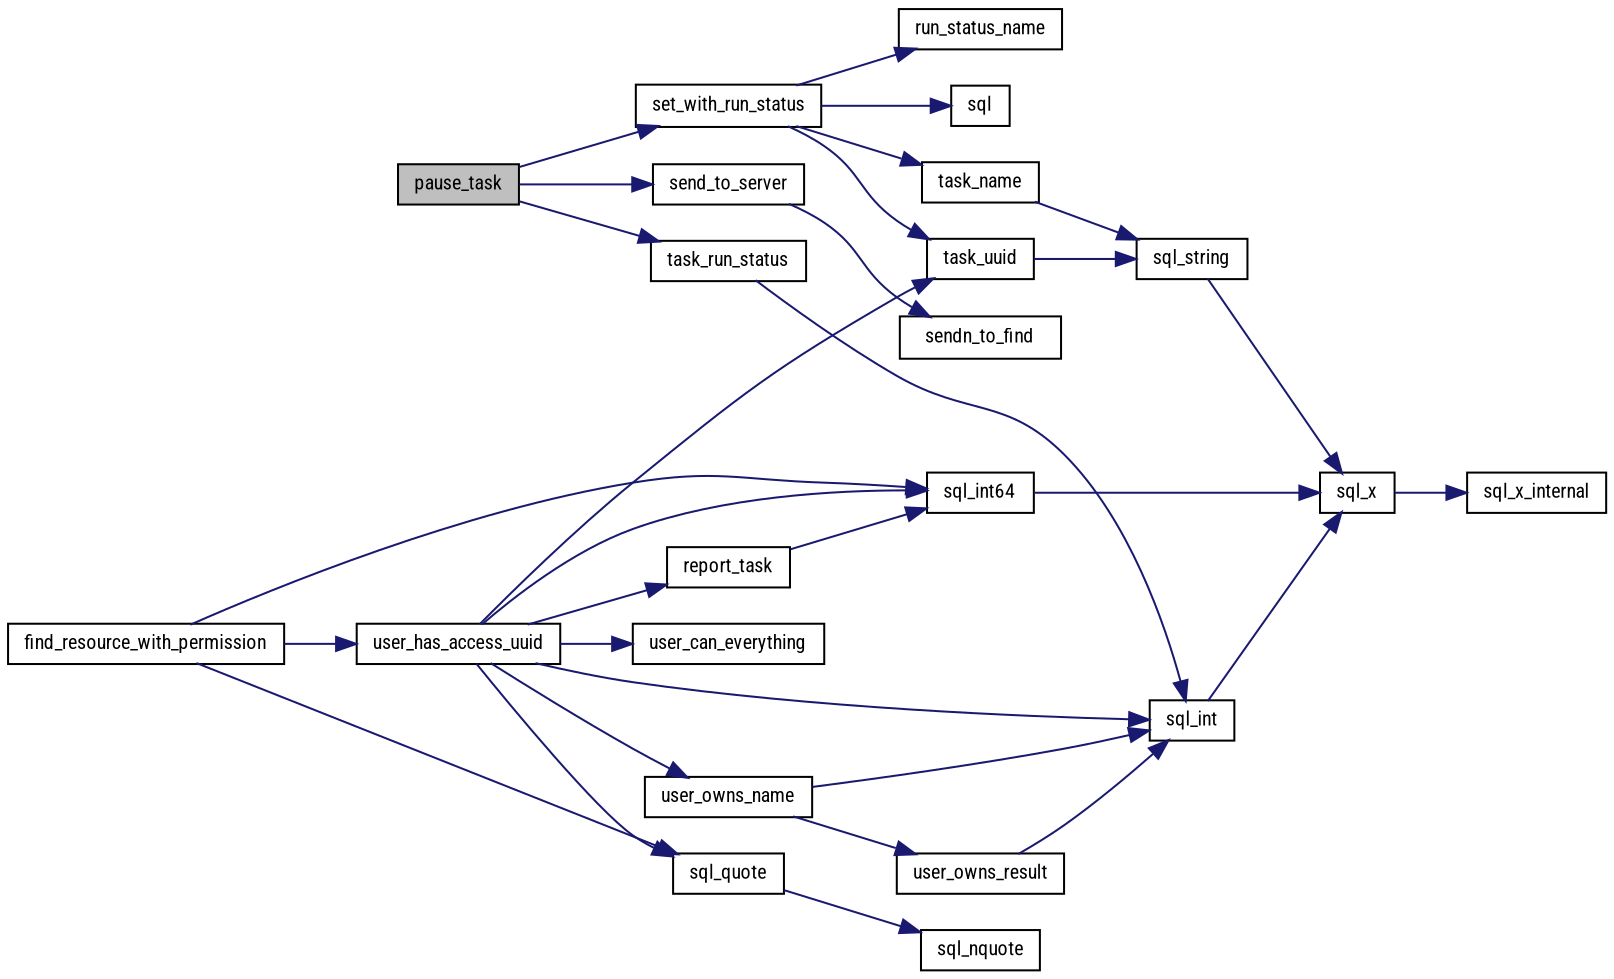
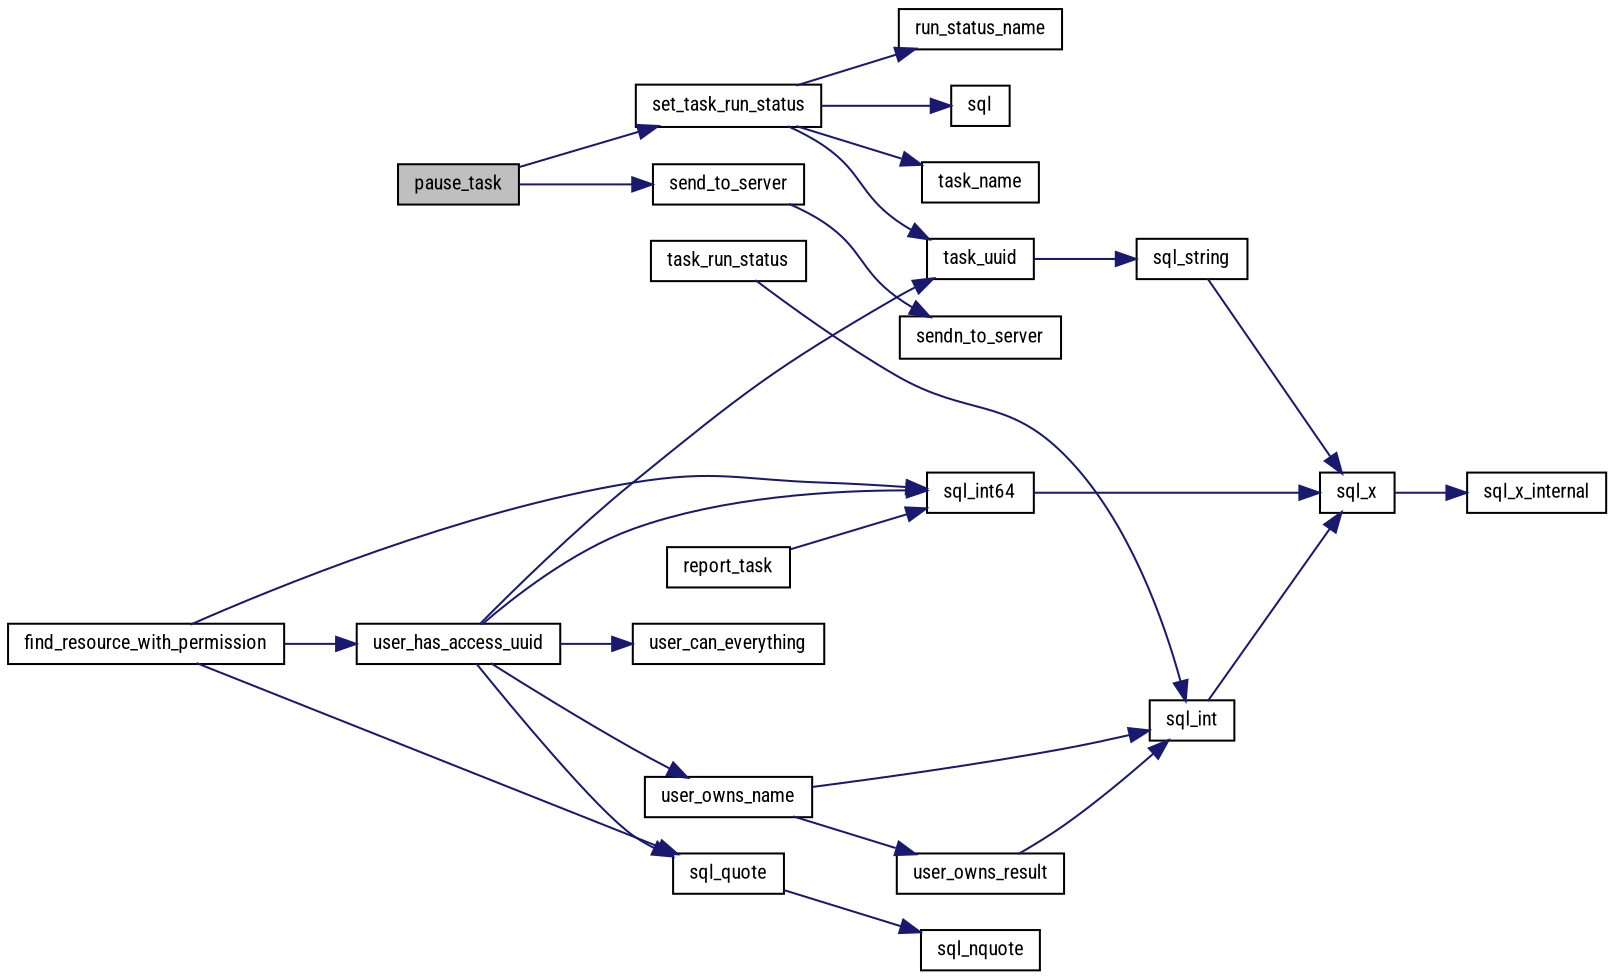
node "set_with_run_status": label "set_with_run_status" -> "set_task_run_status"
edge "task_name" -> "sql_string": removed
edge "pause_task" -> "task_run_status": removed
node "sendn_to_find": label "sendn_to_find" -> "sendn_to_server"
edge "user_has_access_uuid" -> "report_task": removed
edge "user_has_access_uuid" -> "sql_int": removed
